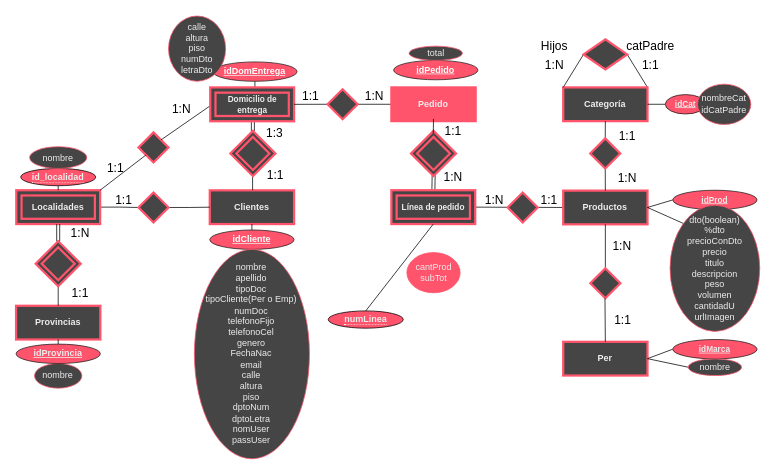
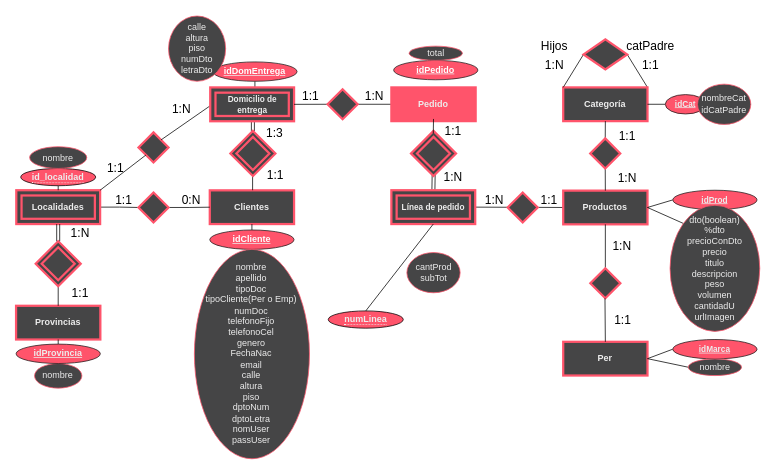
node "0:N": added
node "cantProd subTot": fillcolor #ff546b -> #454546
